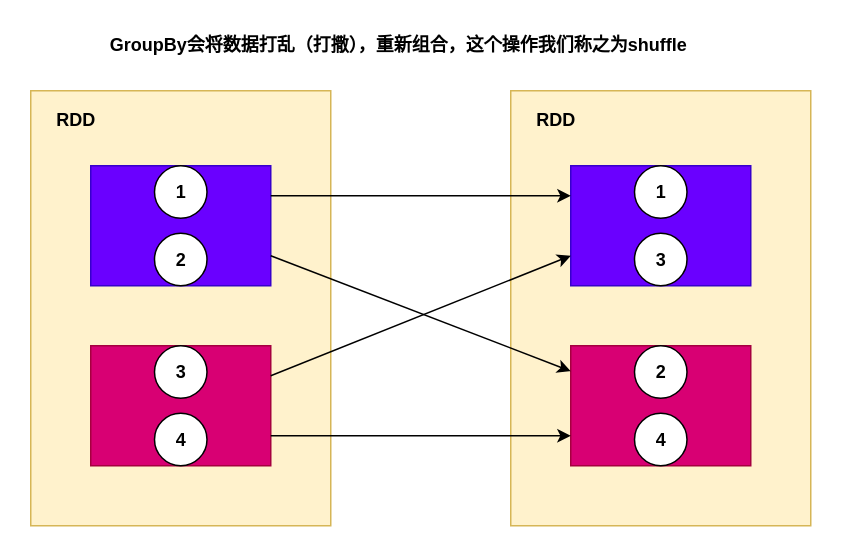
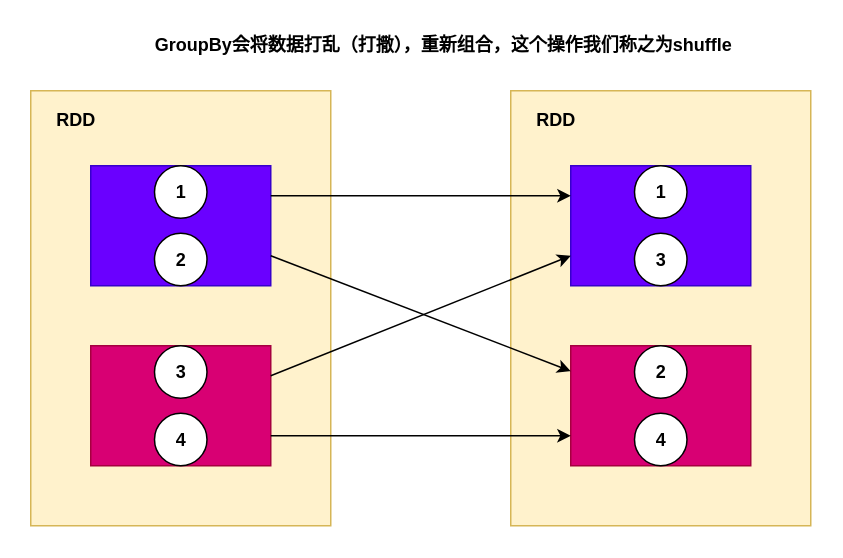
node "GroupBy会将数据打乱（打撒），重新组合，这个操作我们称之为shuffle": moved (398, 46) -> (443, 46)
